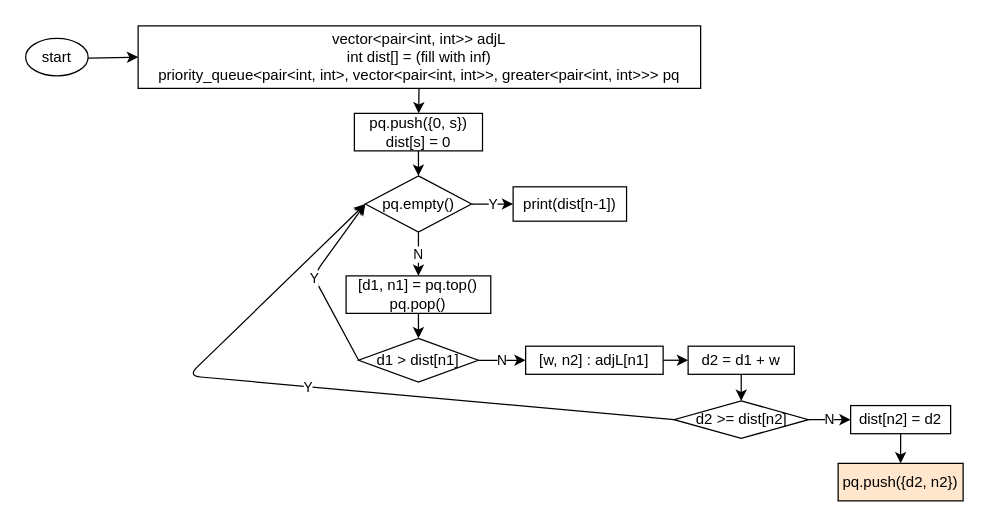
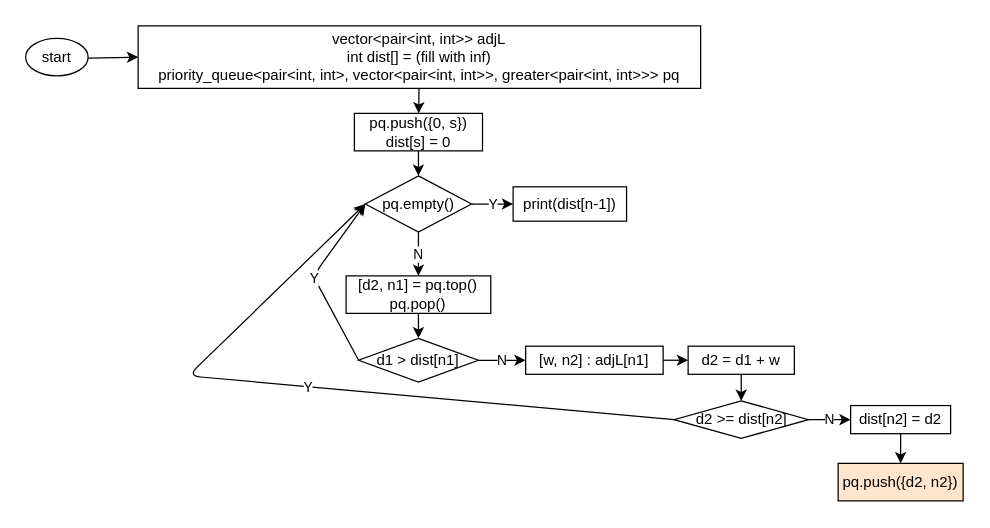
node "[d1, n1] = pq.top() pq.pop()": label "[d1, n1] = pq.top() pq.pop()" -> "[d2, n1] = pq.top() pq.pop()"
